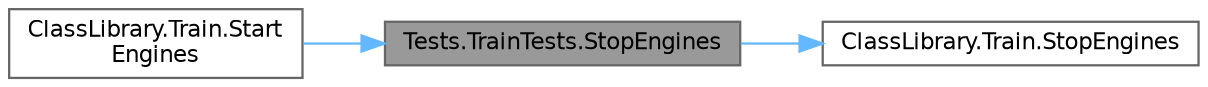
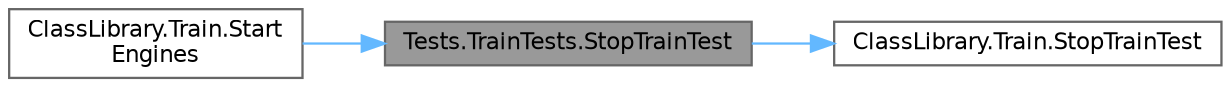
node "Tests.TrainTests.StopEngines": label "Tests.TrainTests.StopEngines" -> "Tests.TrainTests.StopTrainTest"
node "ClassLibrary.Train.StopEngines": label "ClassLibrary.Train.StopEngines" -> "ClassLibrary.Train.StopTrainTest"
